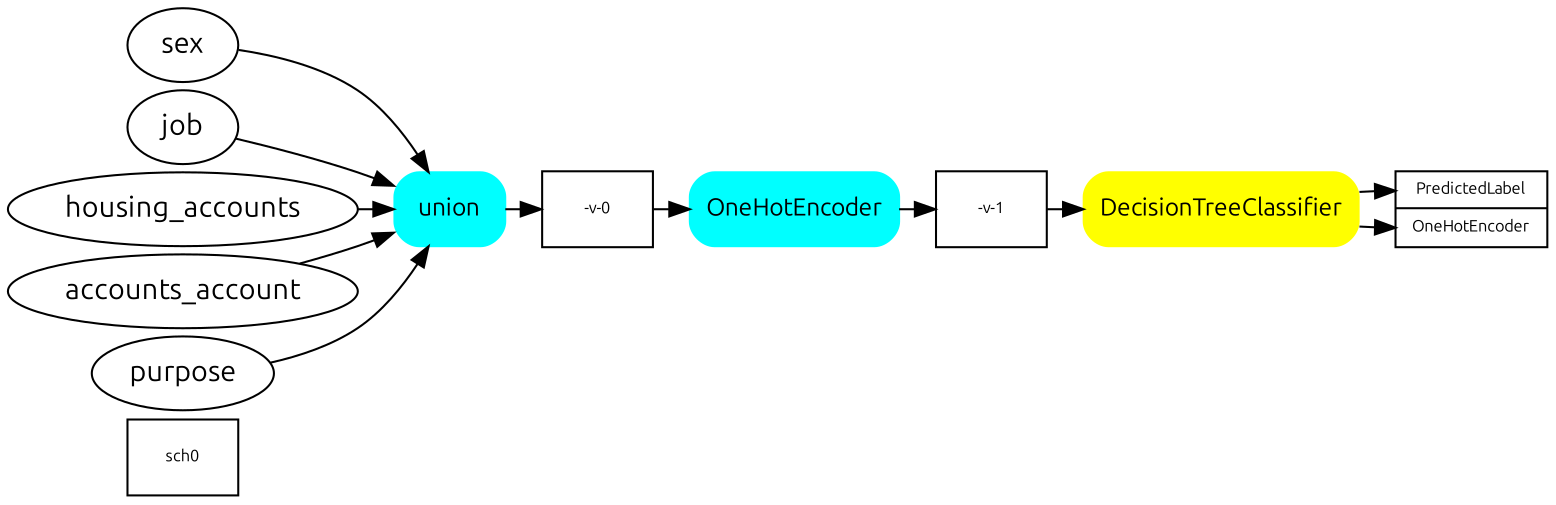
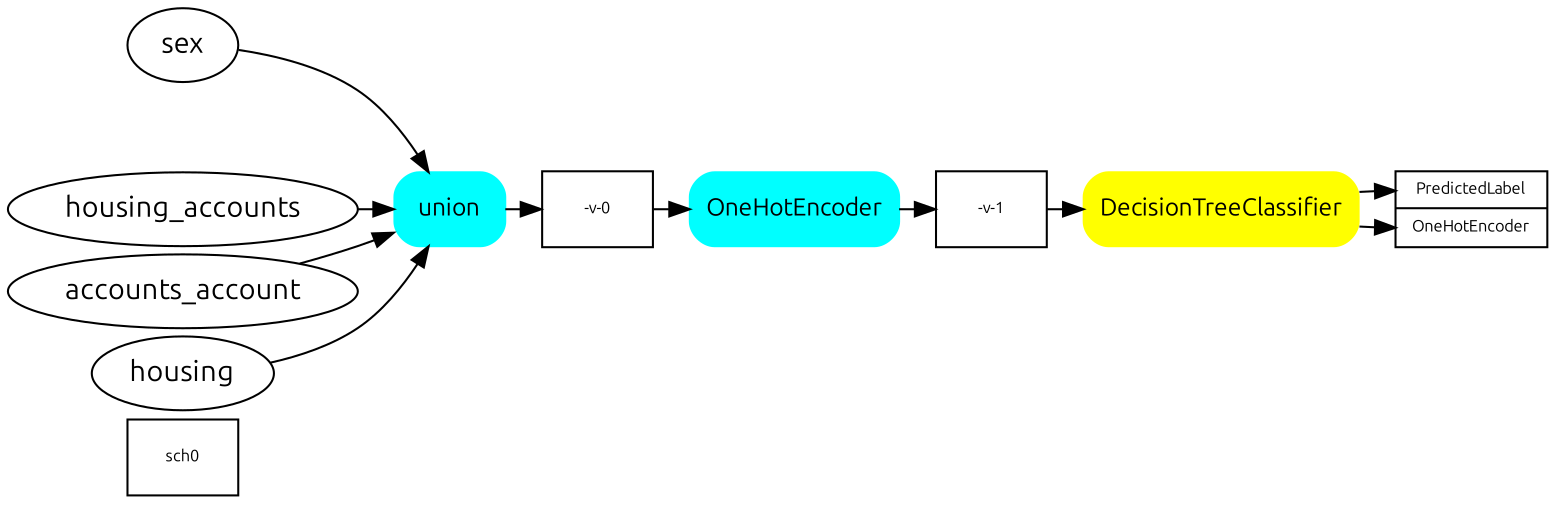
node "job": removed
node "purpose": label "purpose" -> "housing"
